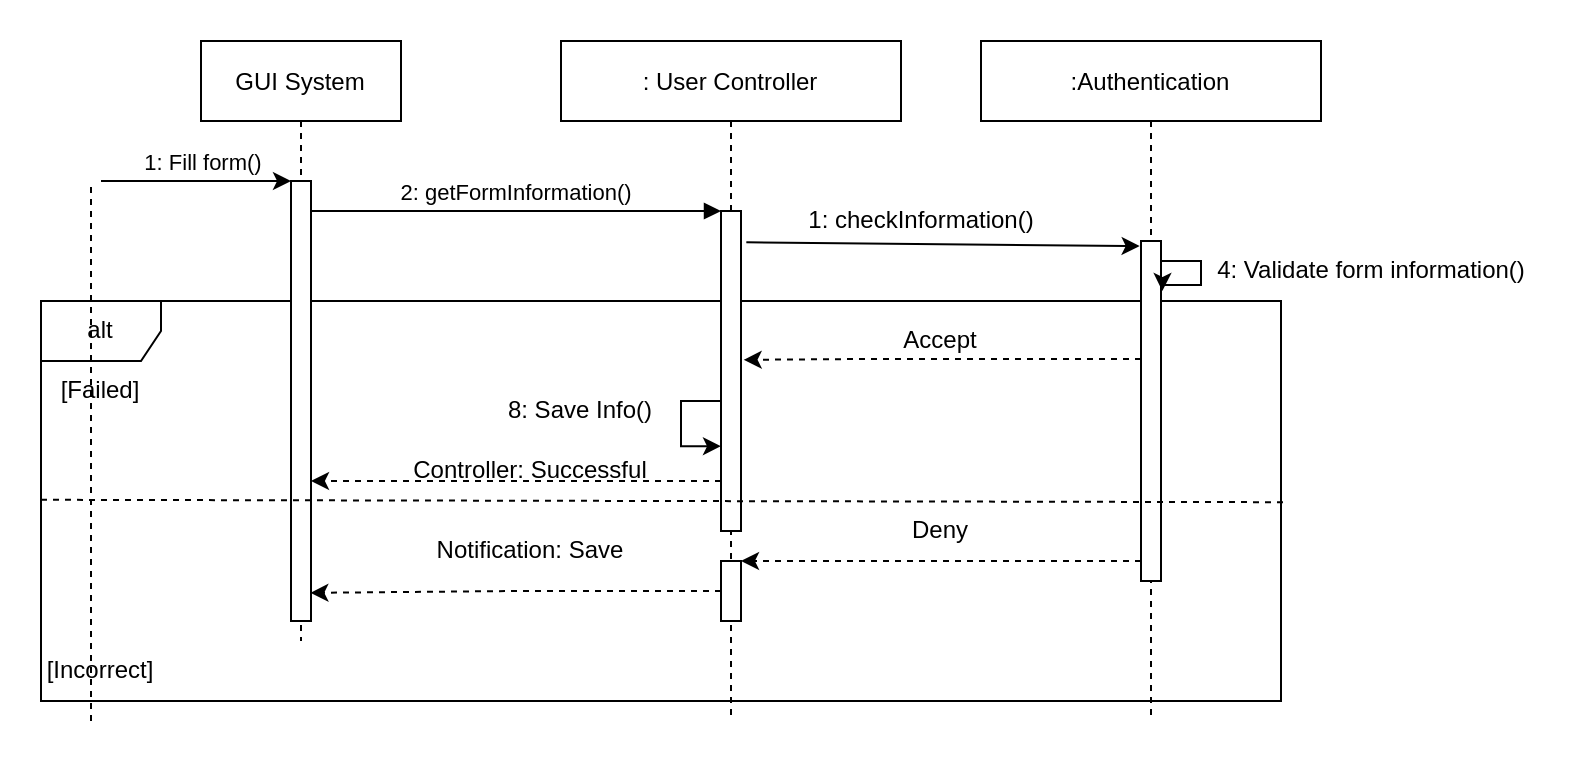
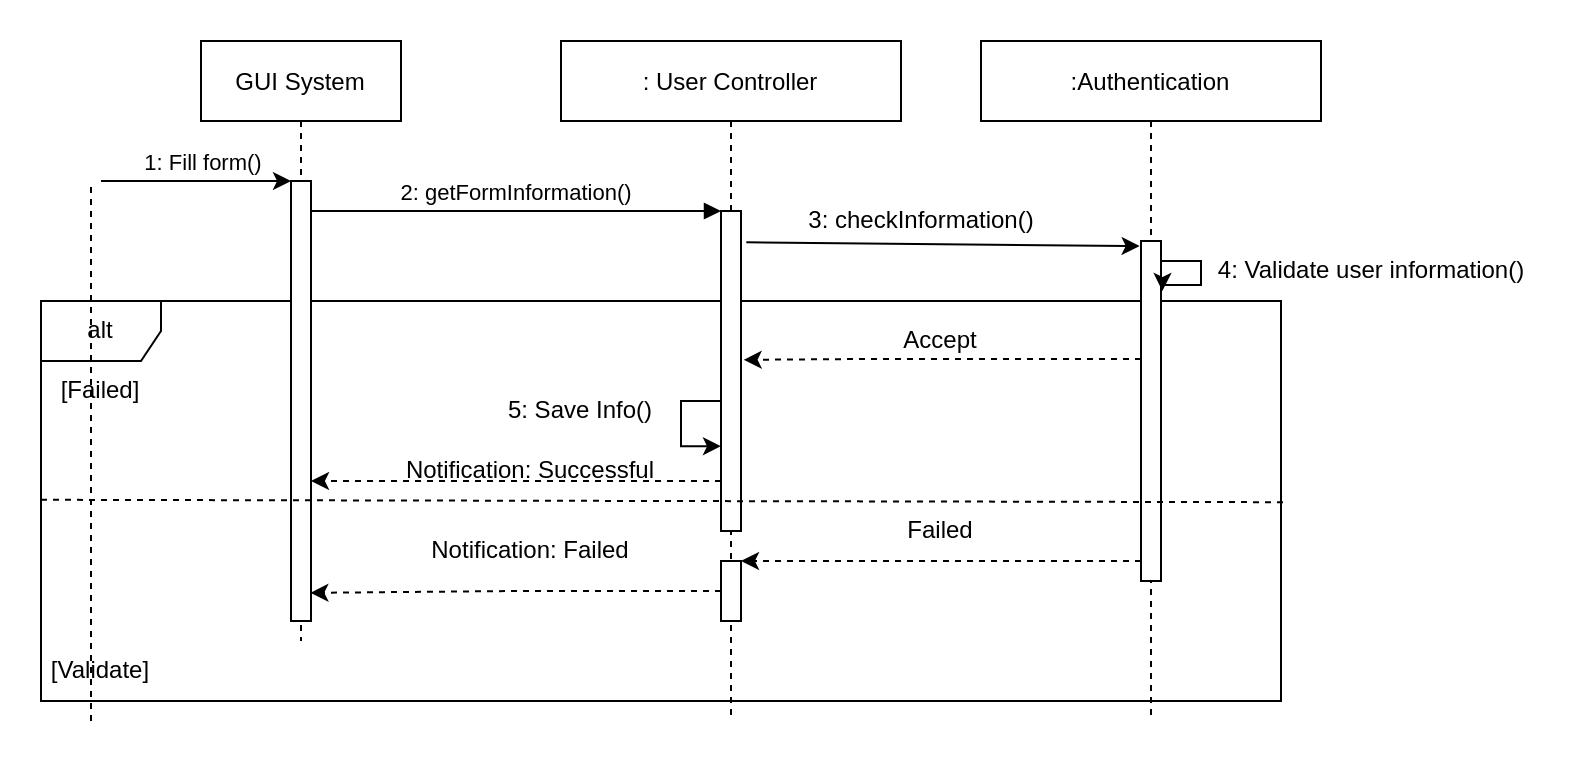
node "1: checkInformation()": label "1: checkInformation()" -> "3: checkInformation()"
node "4: Validate form information()": label "4: Validate form information()" -> "4: Validate user information()"
node "8: Save Info()": label "8: Save Info()" -> "5: Save Info()"
node "Controller: Successful": label "Controller: Successful" -> "Notification: Successful"
node "Deny": label "Deny" -> "Failed"
node "Notification: Save": label "Notification: Save" -> "Notification: Failed"
node "[Incorrect]": label "[Incorrect]" -> "[Validate]"
